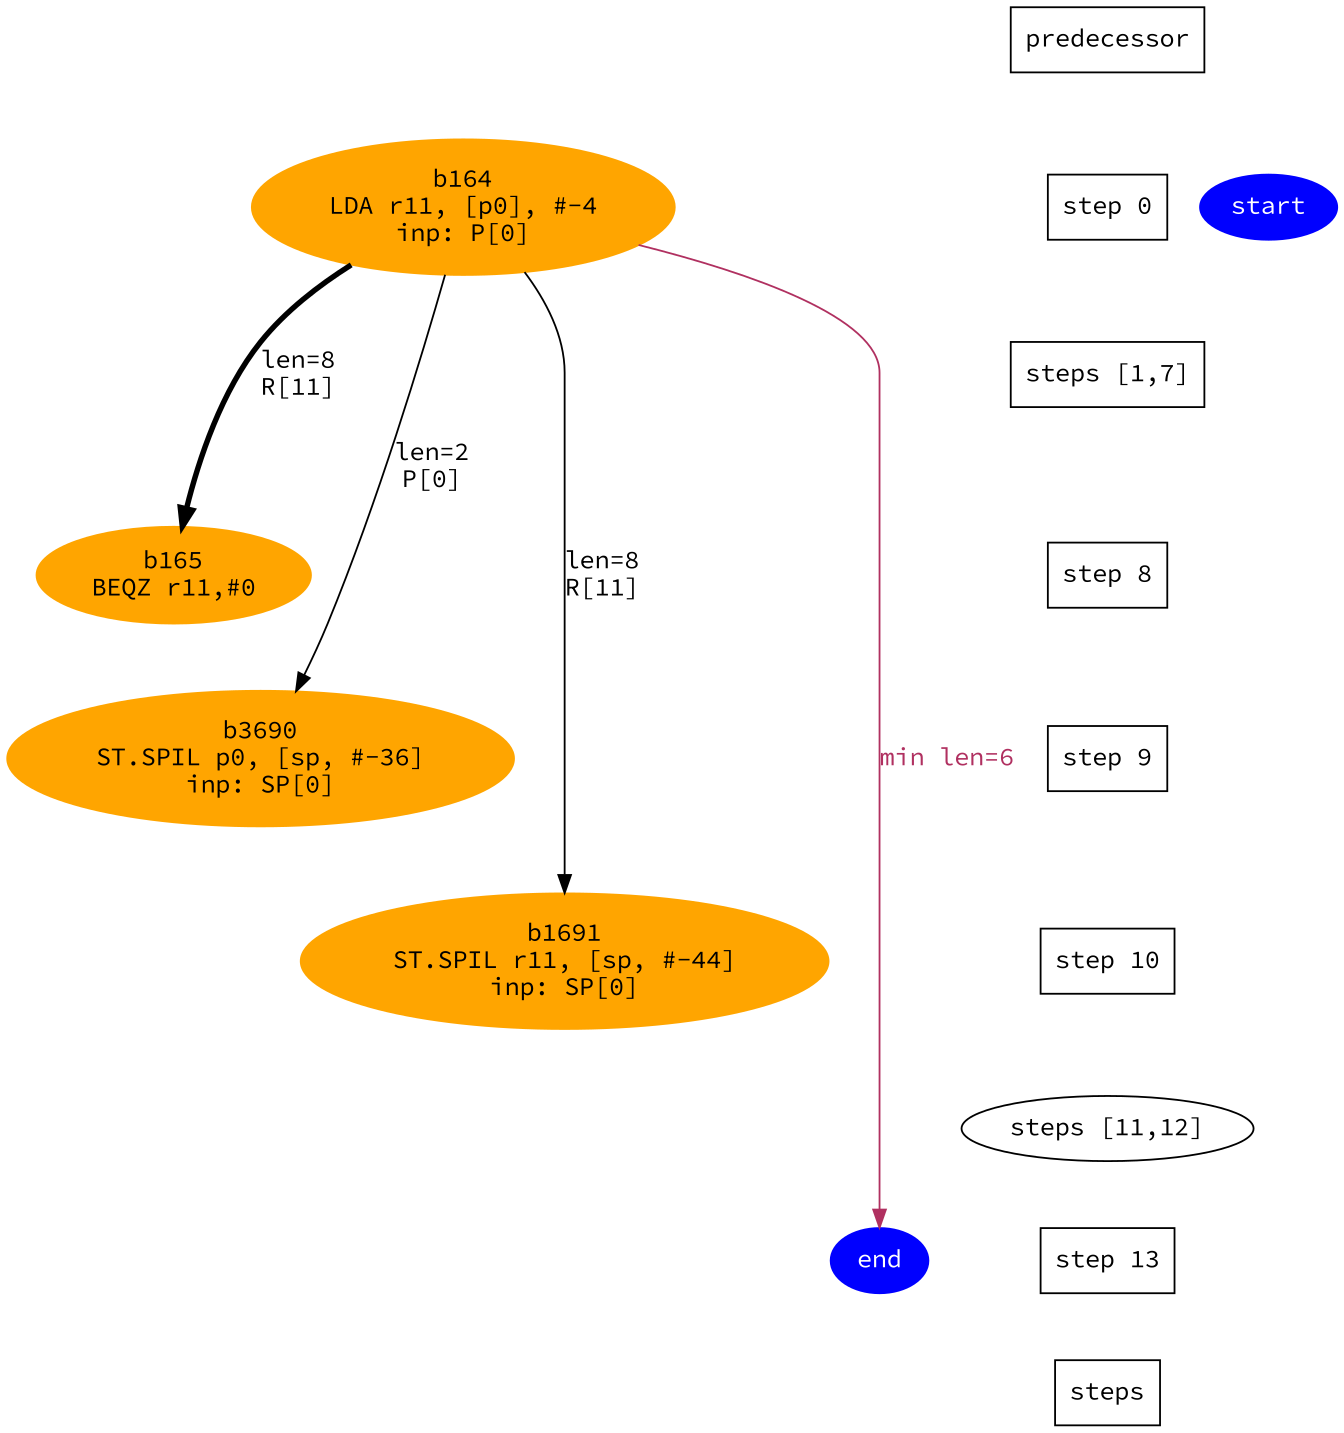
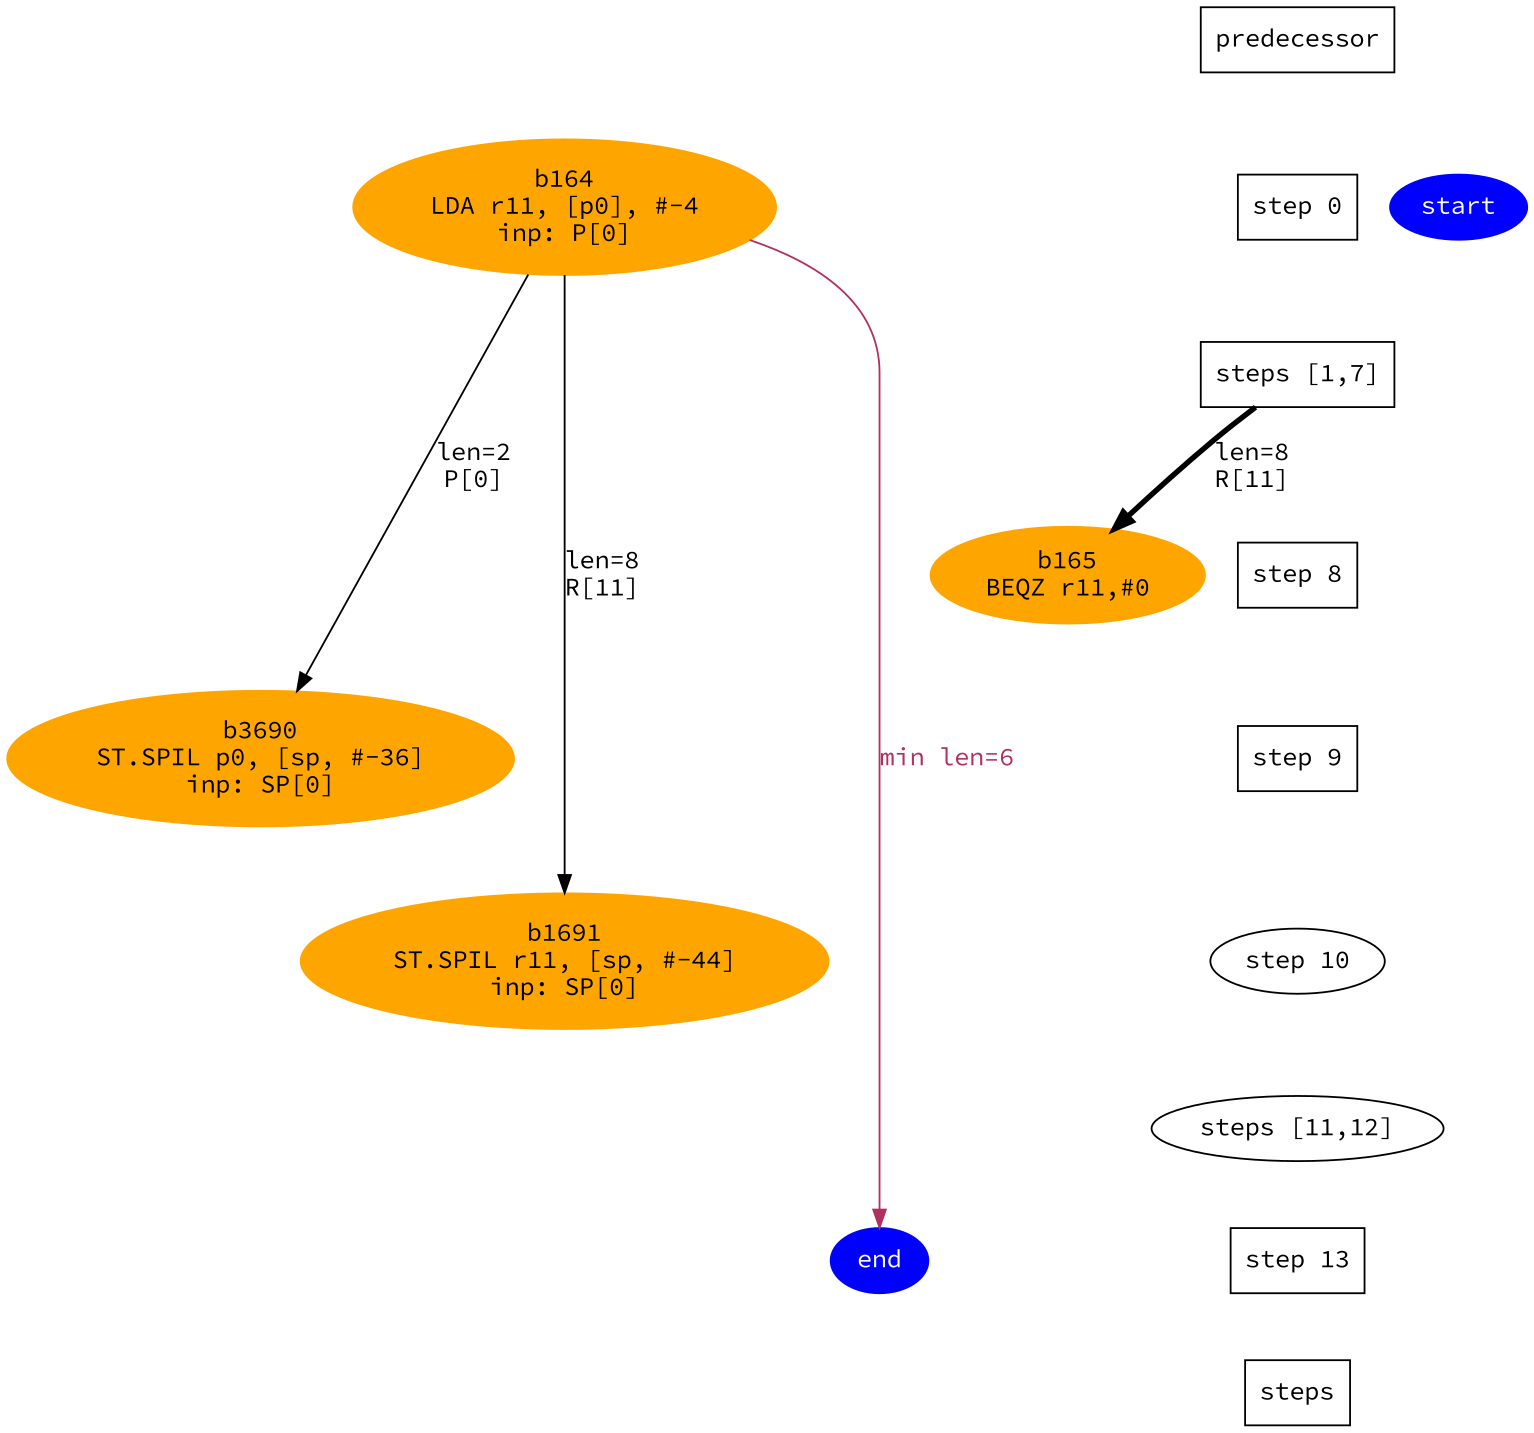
edge "b164 LDA r11, [p0], #-4 inp: P[0]" -> "b165 BEQZ r11,#0": now "steps [1,7]" -> "b165 BEQZ r11,#0"
node "step 10": shape box -> ellipse
